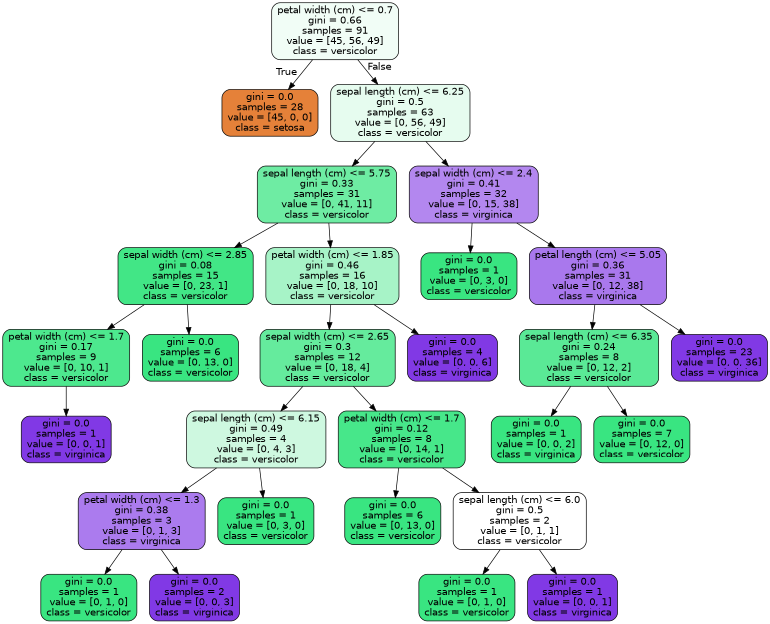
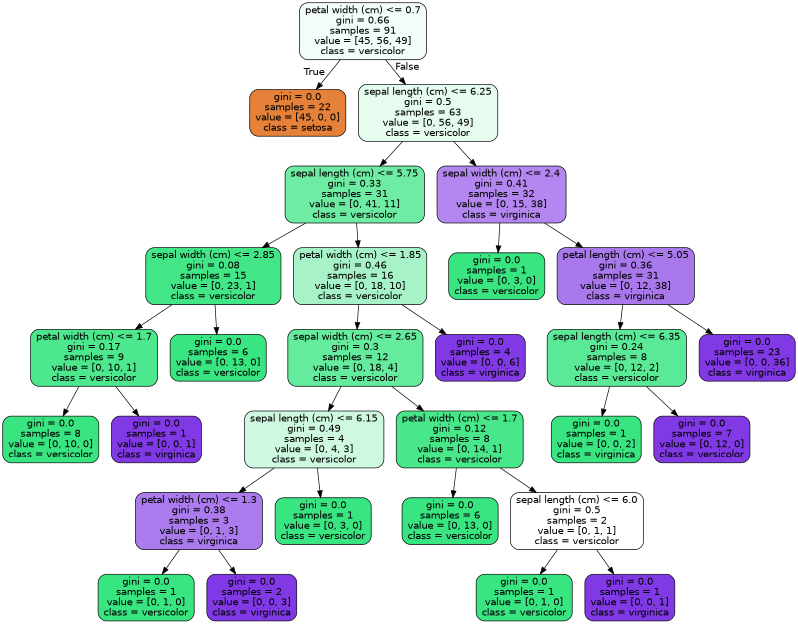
node "gini = 0.0 samples = 28 value = [45, 0, 0] class = setosa": label "gini = 0.0 samples = 28 value = [45, 0, 0] class = setosa" -> "gini = 0.0 samples = 22 value = [45, 0, 0] class = setosa"
node "gini = 0.0 samples = 8 value = [0, 10, 0] class = versicolor": added
node "gini = 0.0 samples = 7 value = [0, 12, 0] class = versicolor": fillcolor #39e581 -> #8139e5
